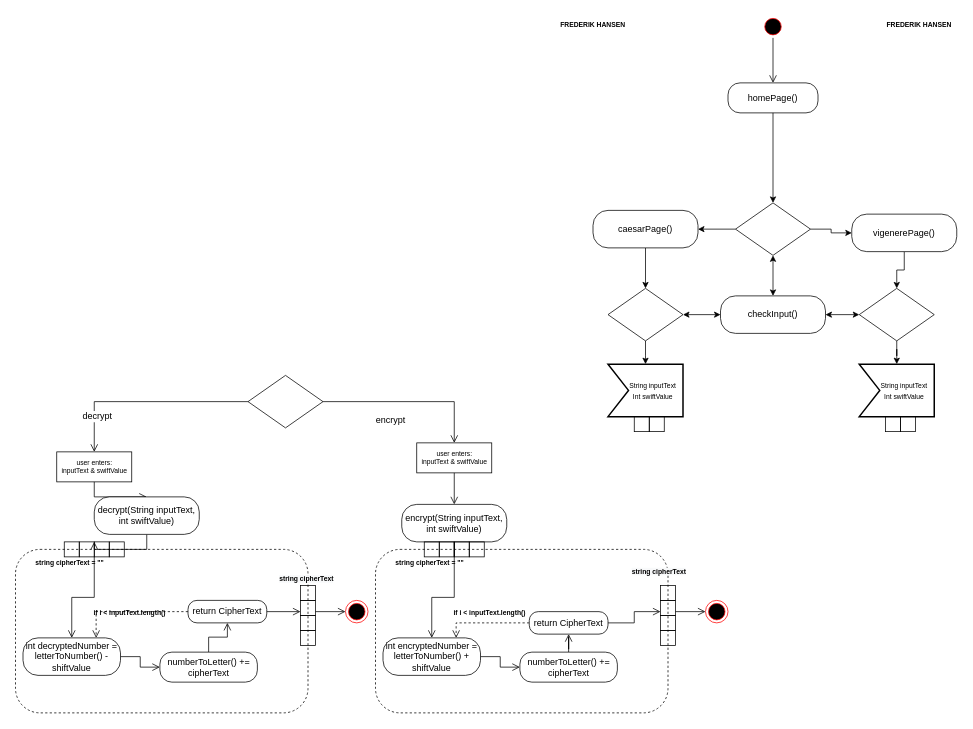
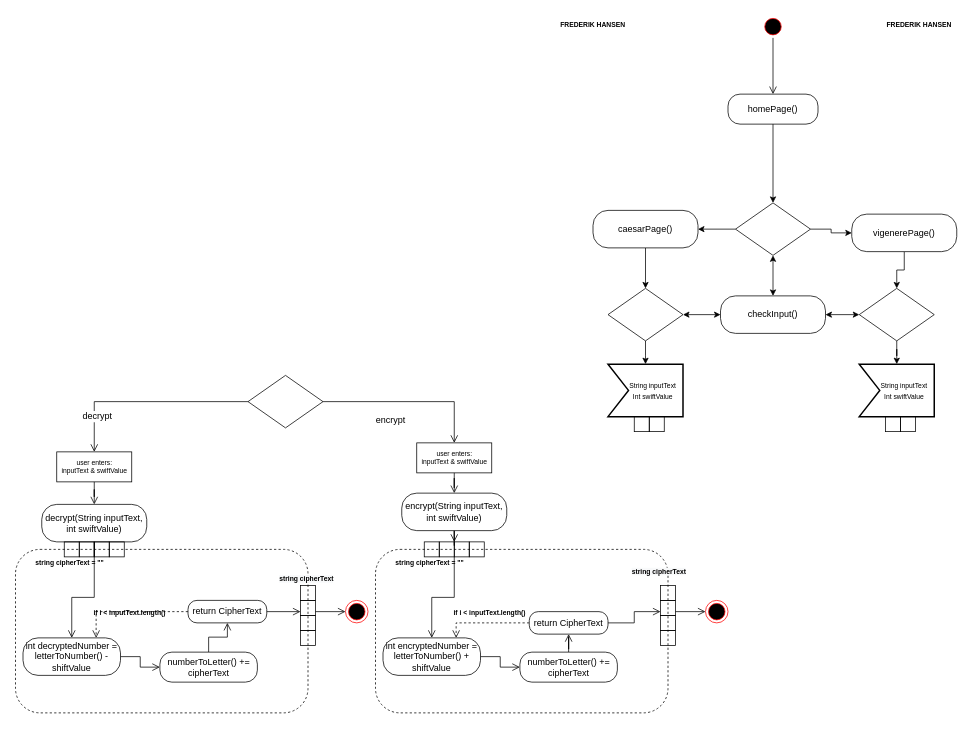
node "homePage()": moved (773, 98) -> (773, 109)
node "decrypt(String inputText, int swiftValue)": moved (147, 516) -> (94, 523)
node "encrypt(String inputText, int swiftValue)": moved (454, 523) -> (454, 512)
